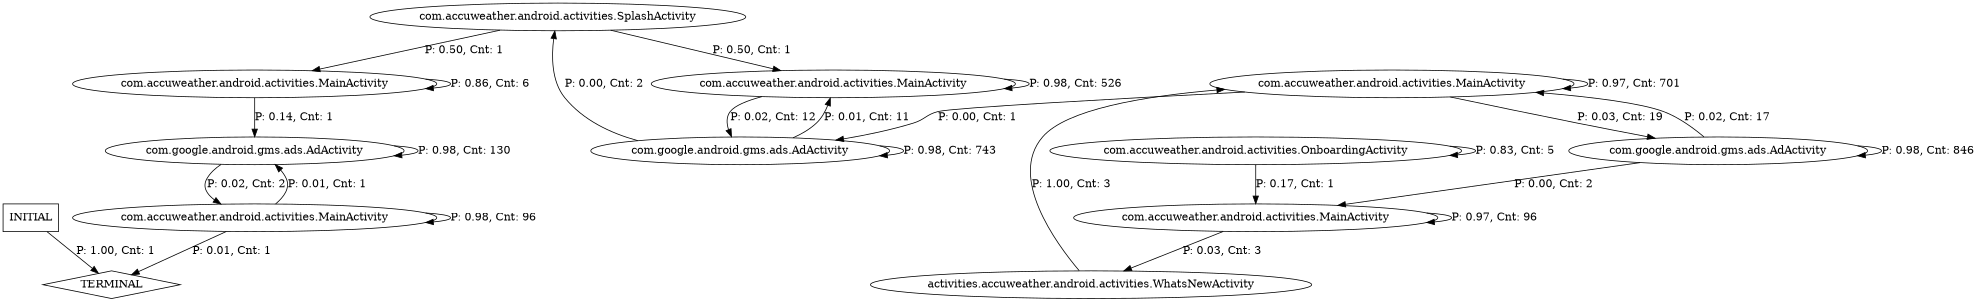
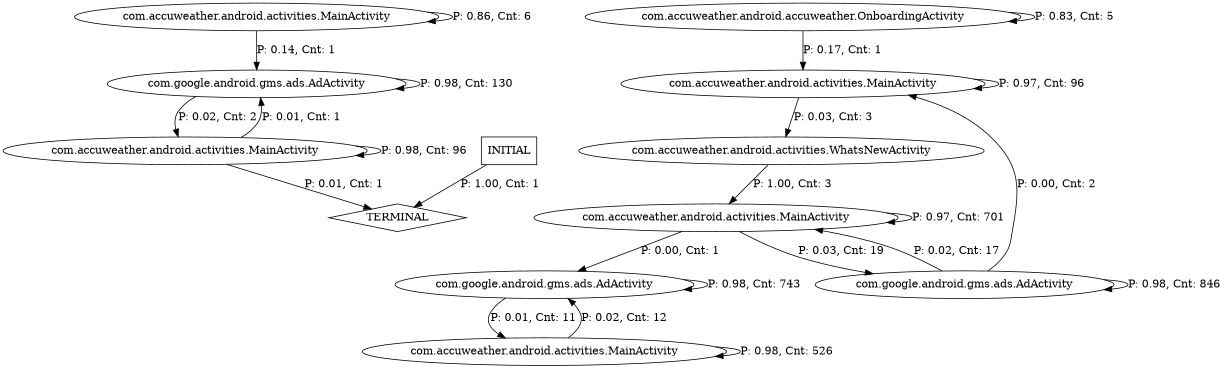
node "com.accuweather.android.activities.SplashActivity": removed
node "com.accuweather.android.activities.OnboardingActivity": label "com.accuweather.android.activities.OnboardingActivity" -> "com.accuweather.android.accuweather.OnboardingActivity"
node "activities.accuweather.android.activities.WhatsNewActivity": label "activities.accuweather.android.activities.WhatsNewActivity" -> "com.accuweather.android.activities.WhatsNewActivity"
